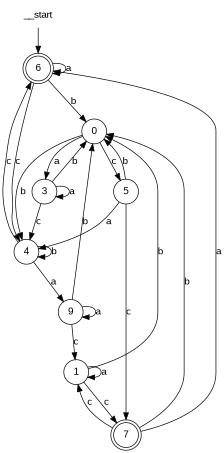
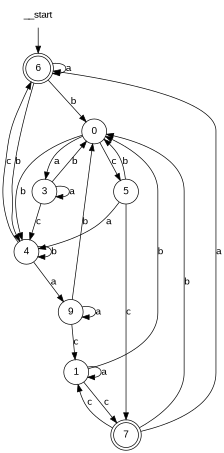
edge "6" -> "4": label "c" -> "b"
